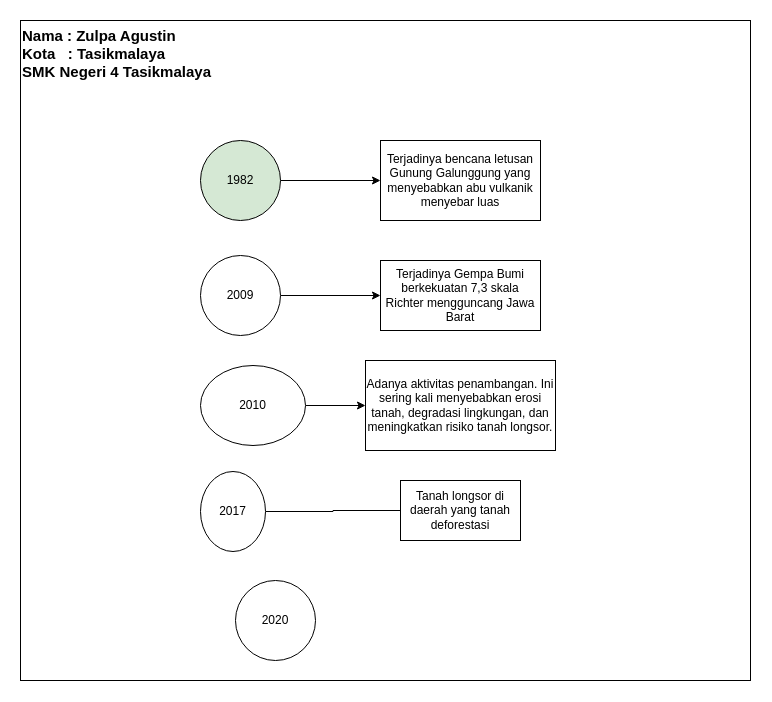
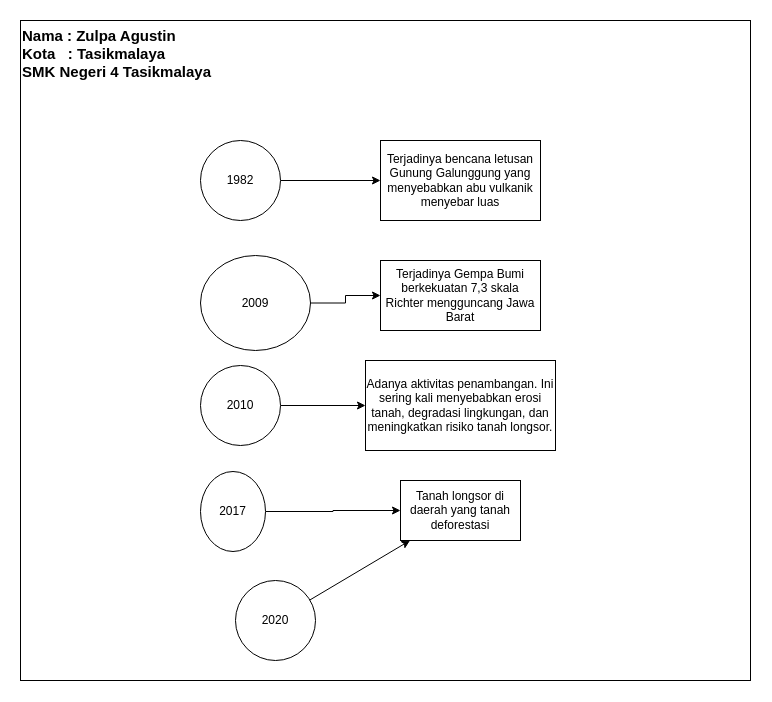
node "1982": fillcolor #d5e8d4 -> #ffffff
node "2009": size 80x80 -> 110x95
node "2010": size 105x80 -> 80x80
edge "Tanah longsor di daerah yang tanah deforestasi" -- "2017": arrowhead none -> classic
edge "2020" -> "Tanah longsor di daerah yang tanah deforestasi": added
